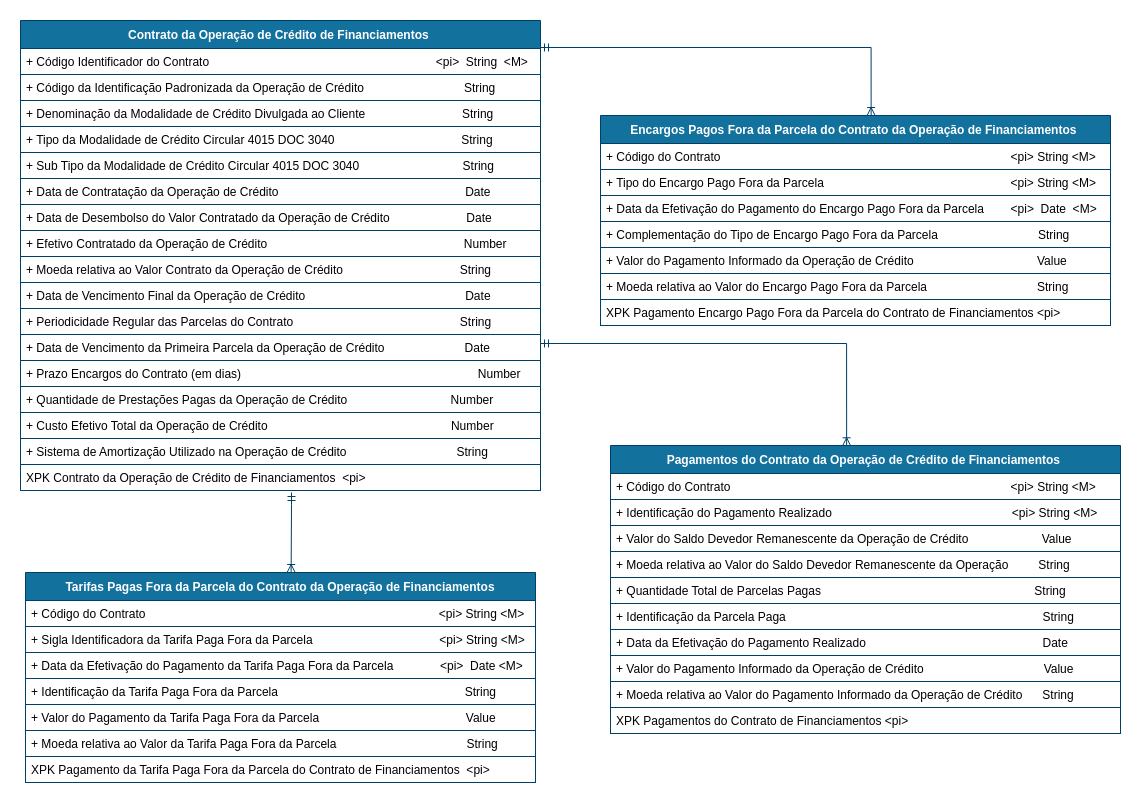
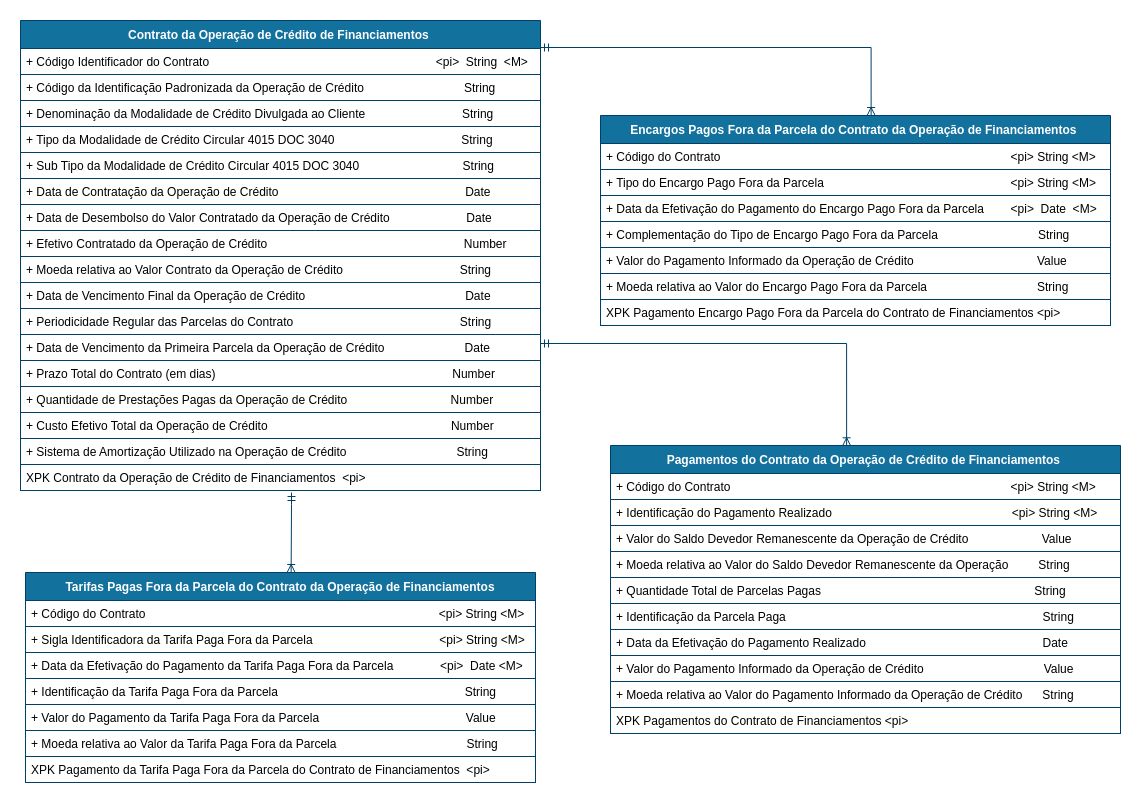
node "+ Prazo Encargos do Contrato (em dias) Number": label "+ Prazo Encargos do Contrato (em dias) Number" -> "+ Prazo Total do Contrato (em dias) Number"
